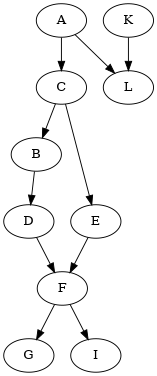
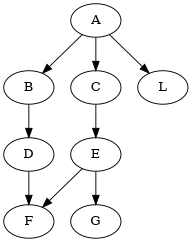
node "K": removed
edge "C" -> "B": now "A" -> "B"
edge "F" -> "G": now "E" -> "G"
node "I": removed
